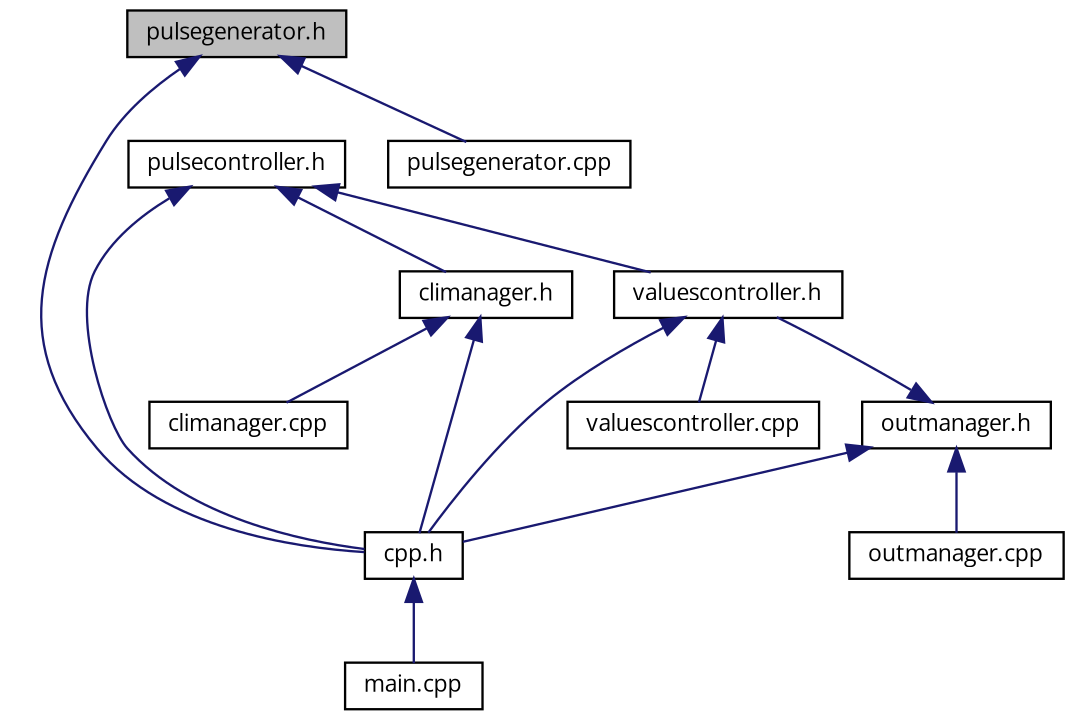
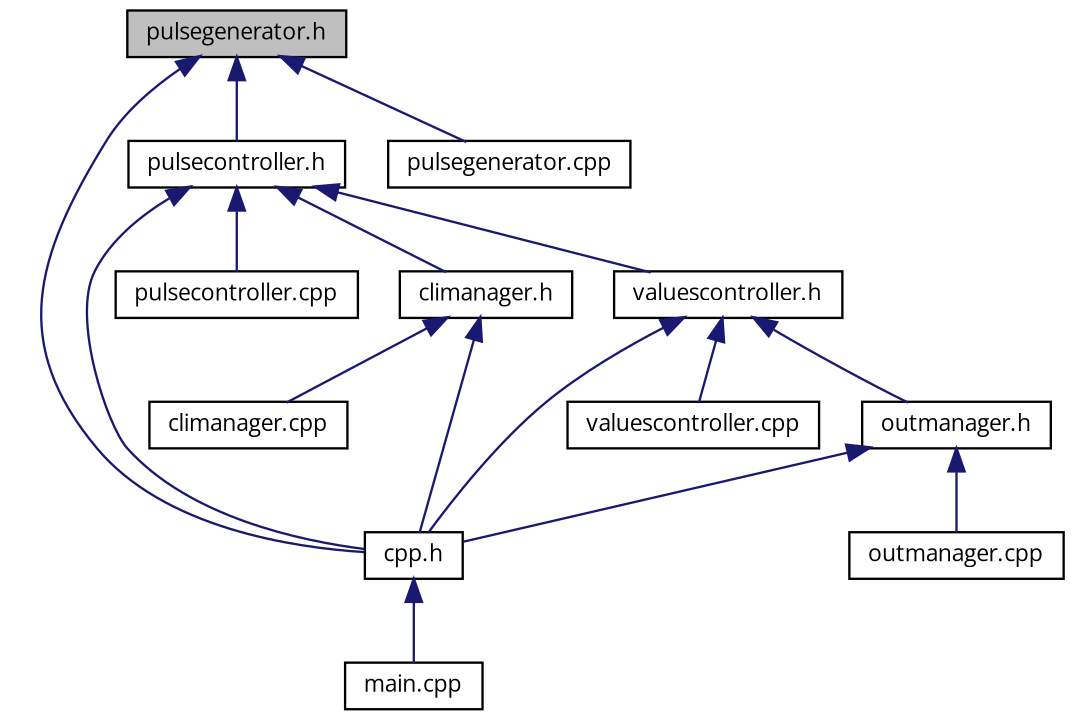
edge "pulsecontroller.h" -> "pulsegenerator.h": added
node "pulsecontroller.cpp": added
edge "valuescontroller.h" -> "outmanager.h": reversed
